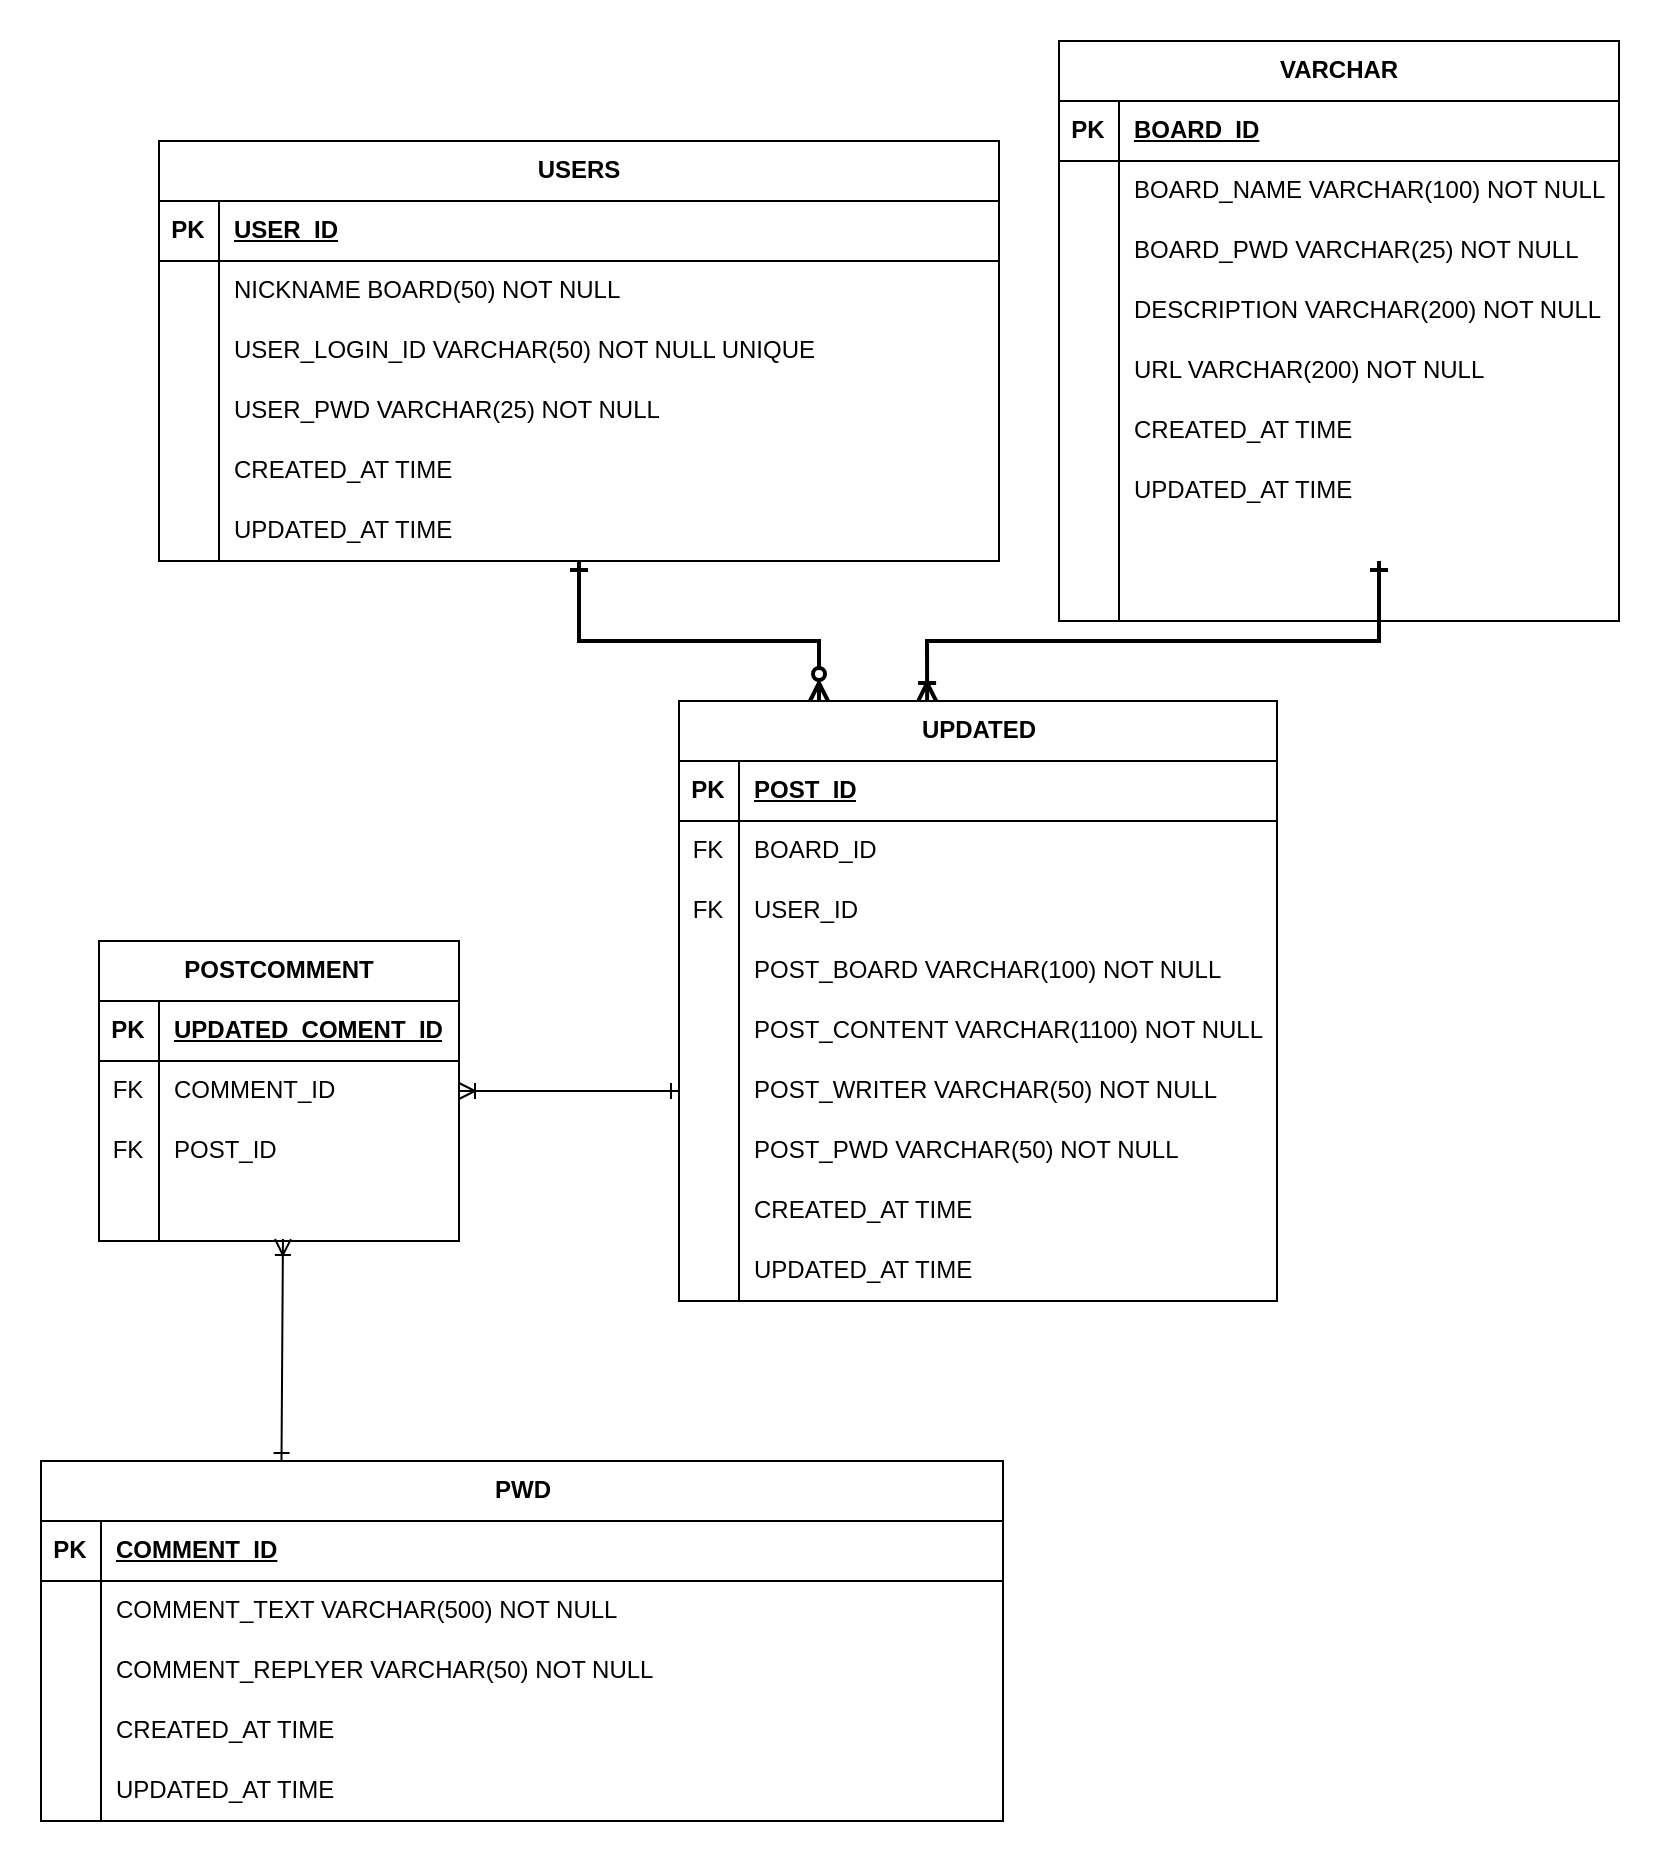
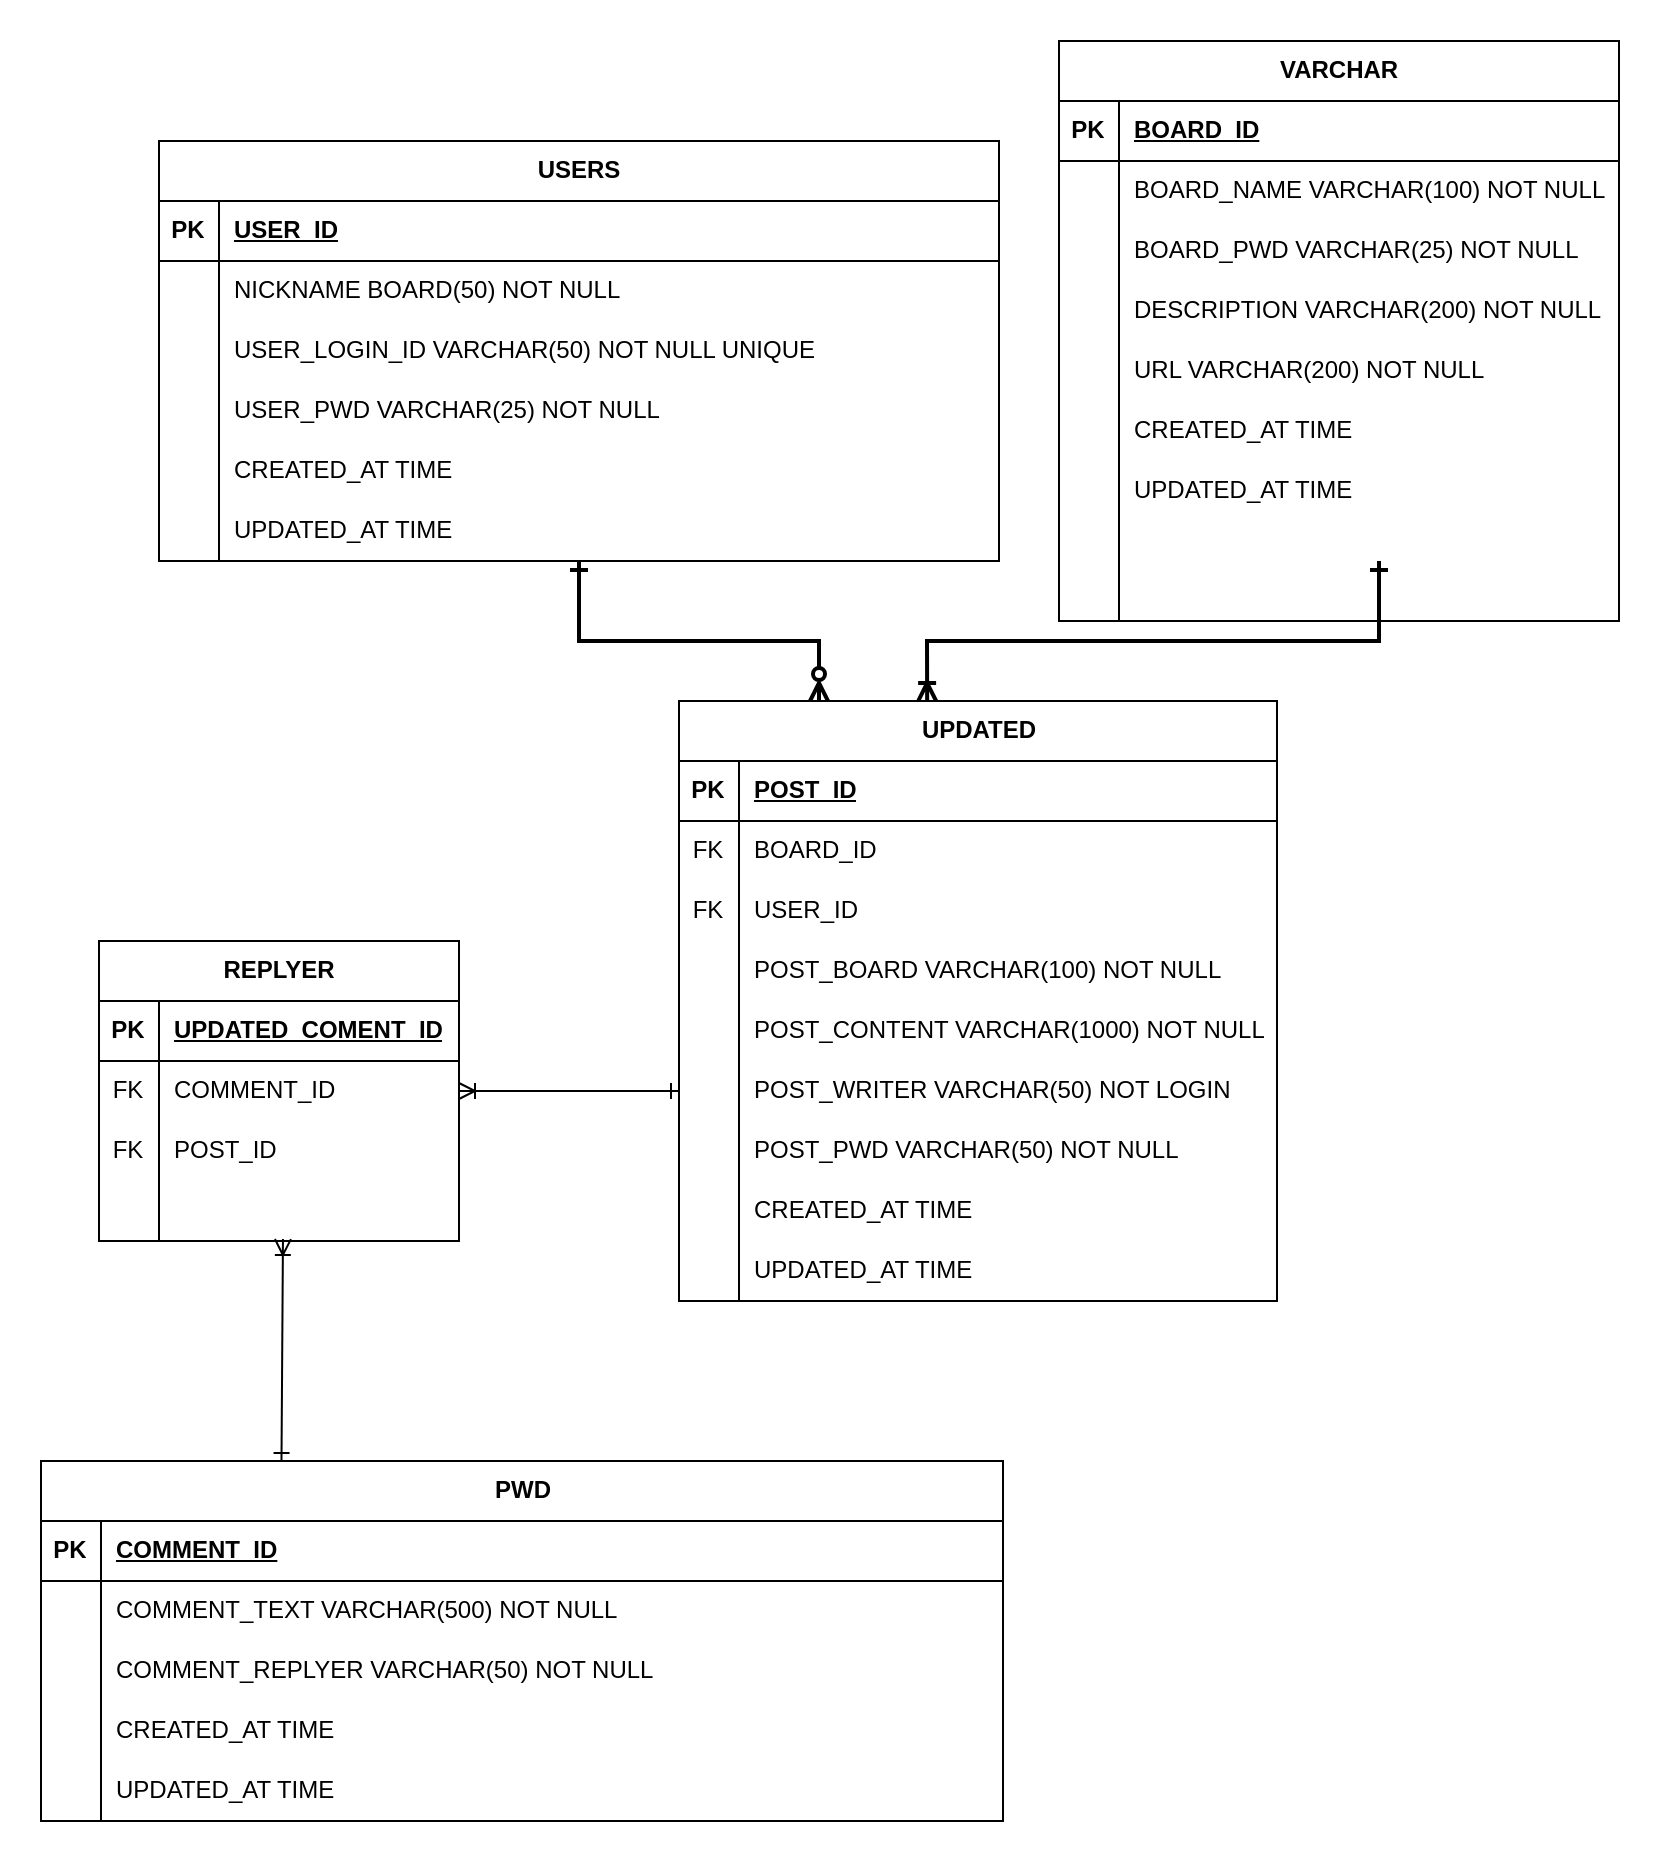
node "POSTCOMMENT": label "POSTCOMMENT" -> "REPLYER"
node "POST_CONTENT VARCHAR(1100) NOT NULL": label "POST_CONTENT VARCHAR(1100) NOT NULL" -> "POST_CONTENT VARCHAR(1000) NOT NULL"
node "POST_WRITER VARCHAR(50) NOT NULL": label "POST_WRITER VARCHAR(50) NOT NULL" -> "POST_WRITER VARCHAR(50) NOT LOGIN"
